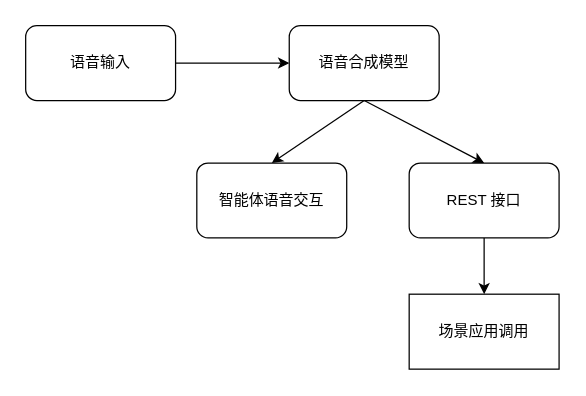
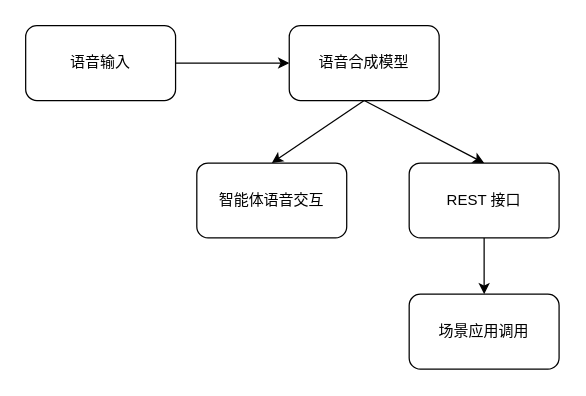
node "场景应用调用": shape rectangle -> rounded rectangle
